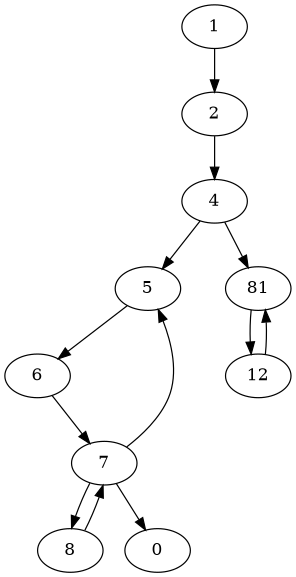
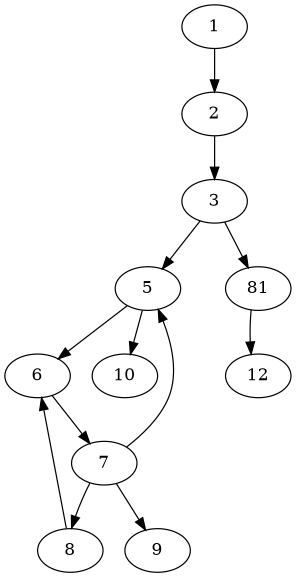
node "4": label "4" -> "3"
edge "12" -> "81": removed
node "10": added
edge "8" -> "7": now "8" -> "6"
node "0": label "0" -> "9"
